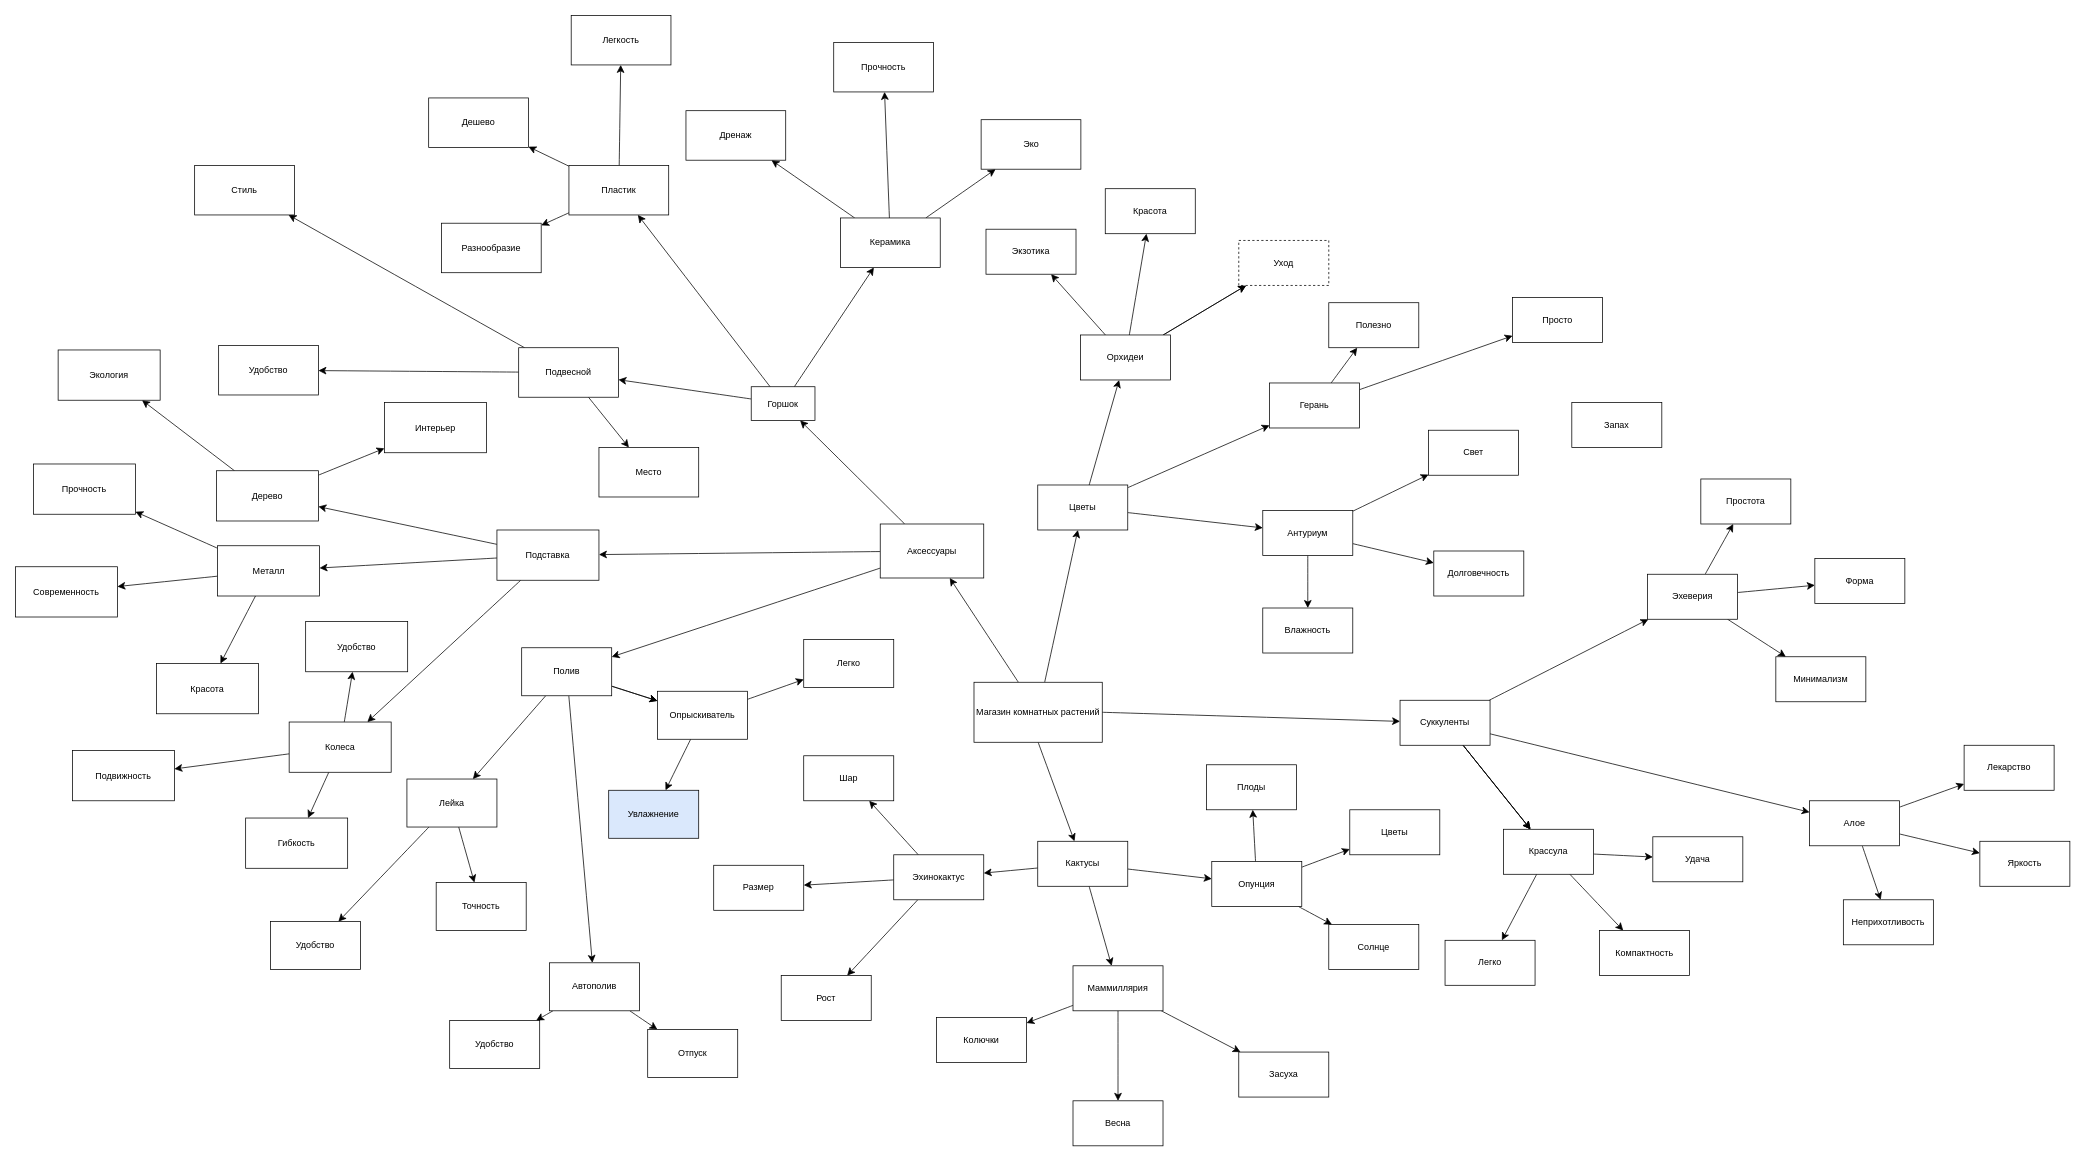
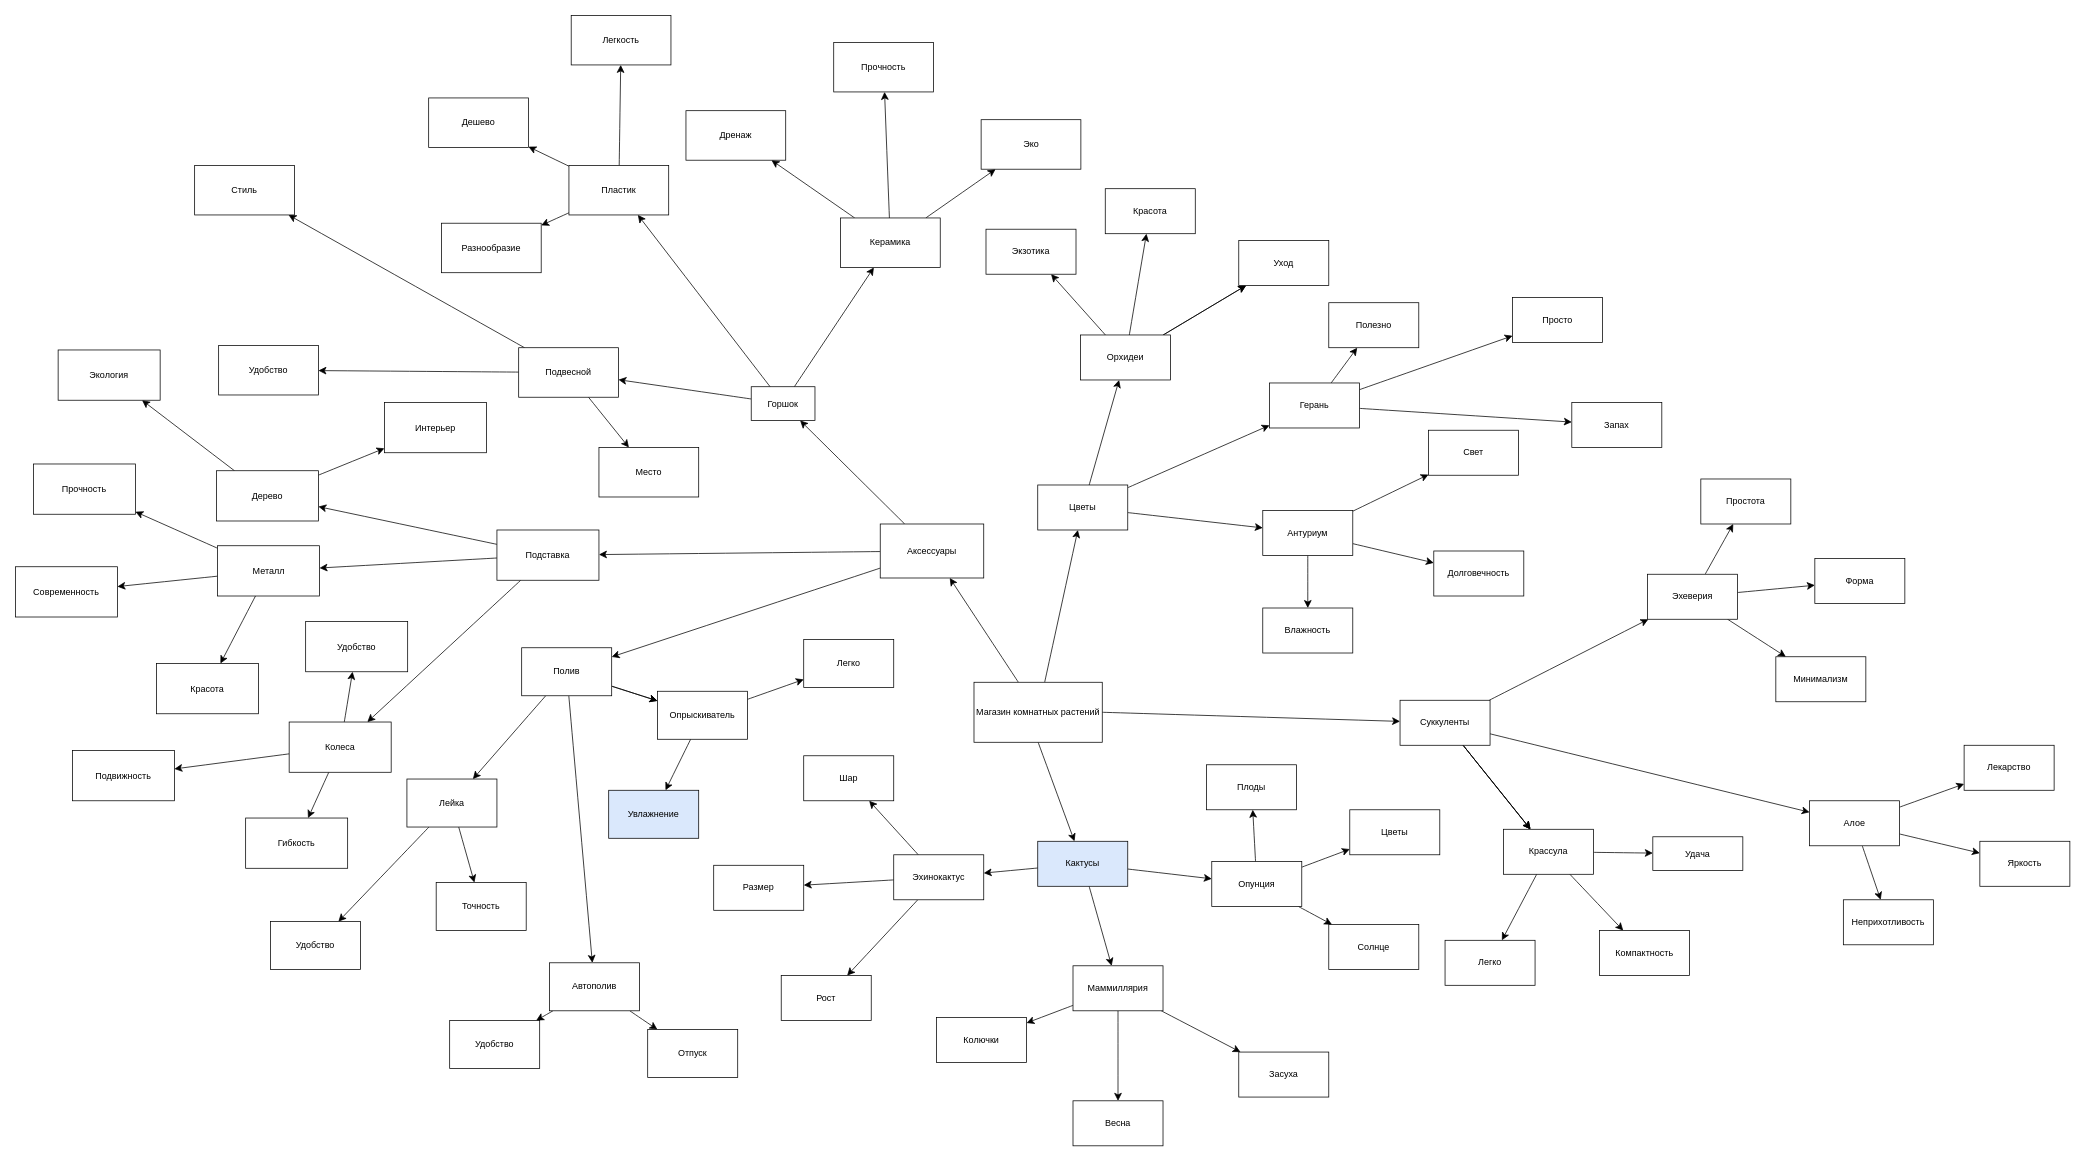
node "Уход": style dashed -> solid
edge "Герань" -> "Запах": added
node "Удача": size 90x45 -> 90x34
node "Кактусы": fillcolor #ffffff -> #dae8fc
